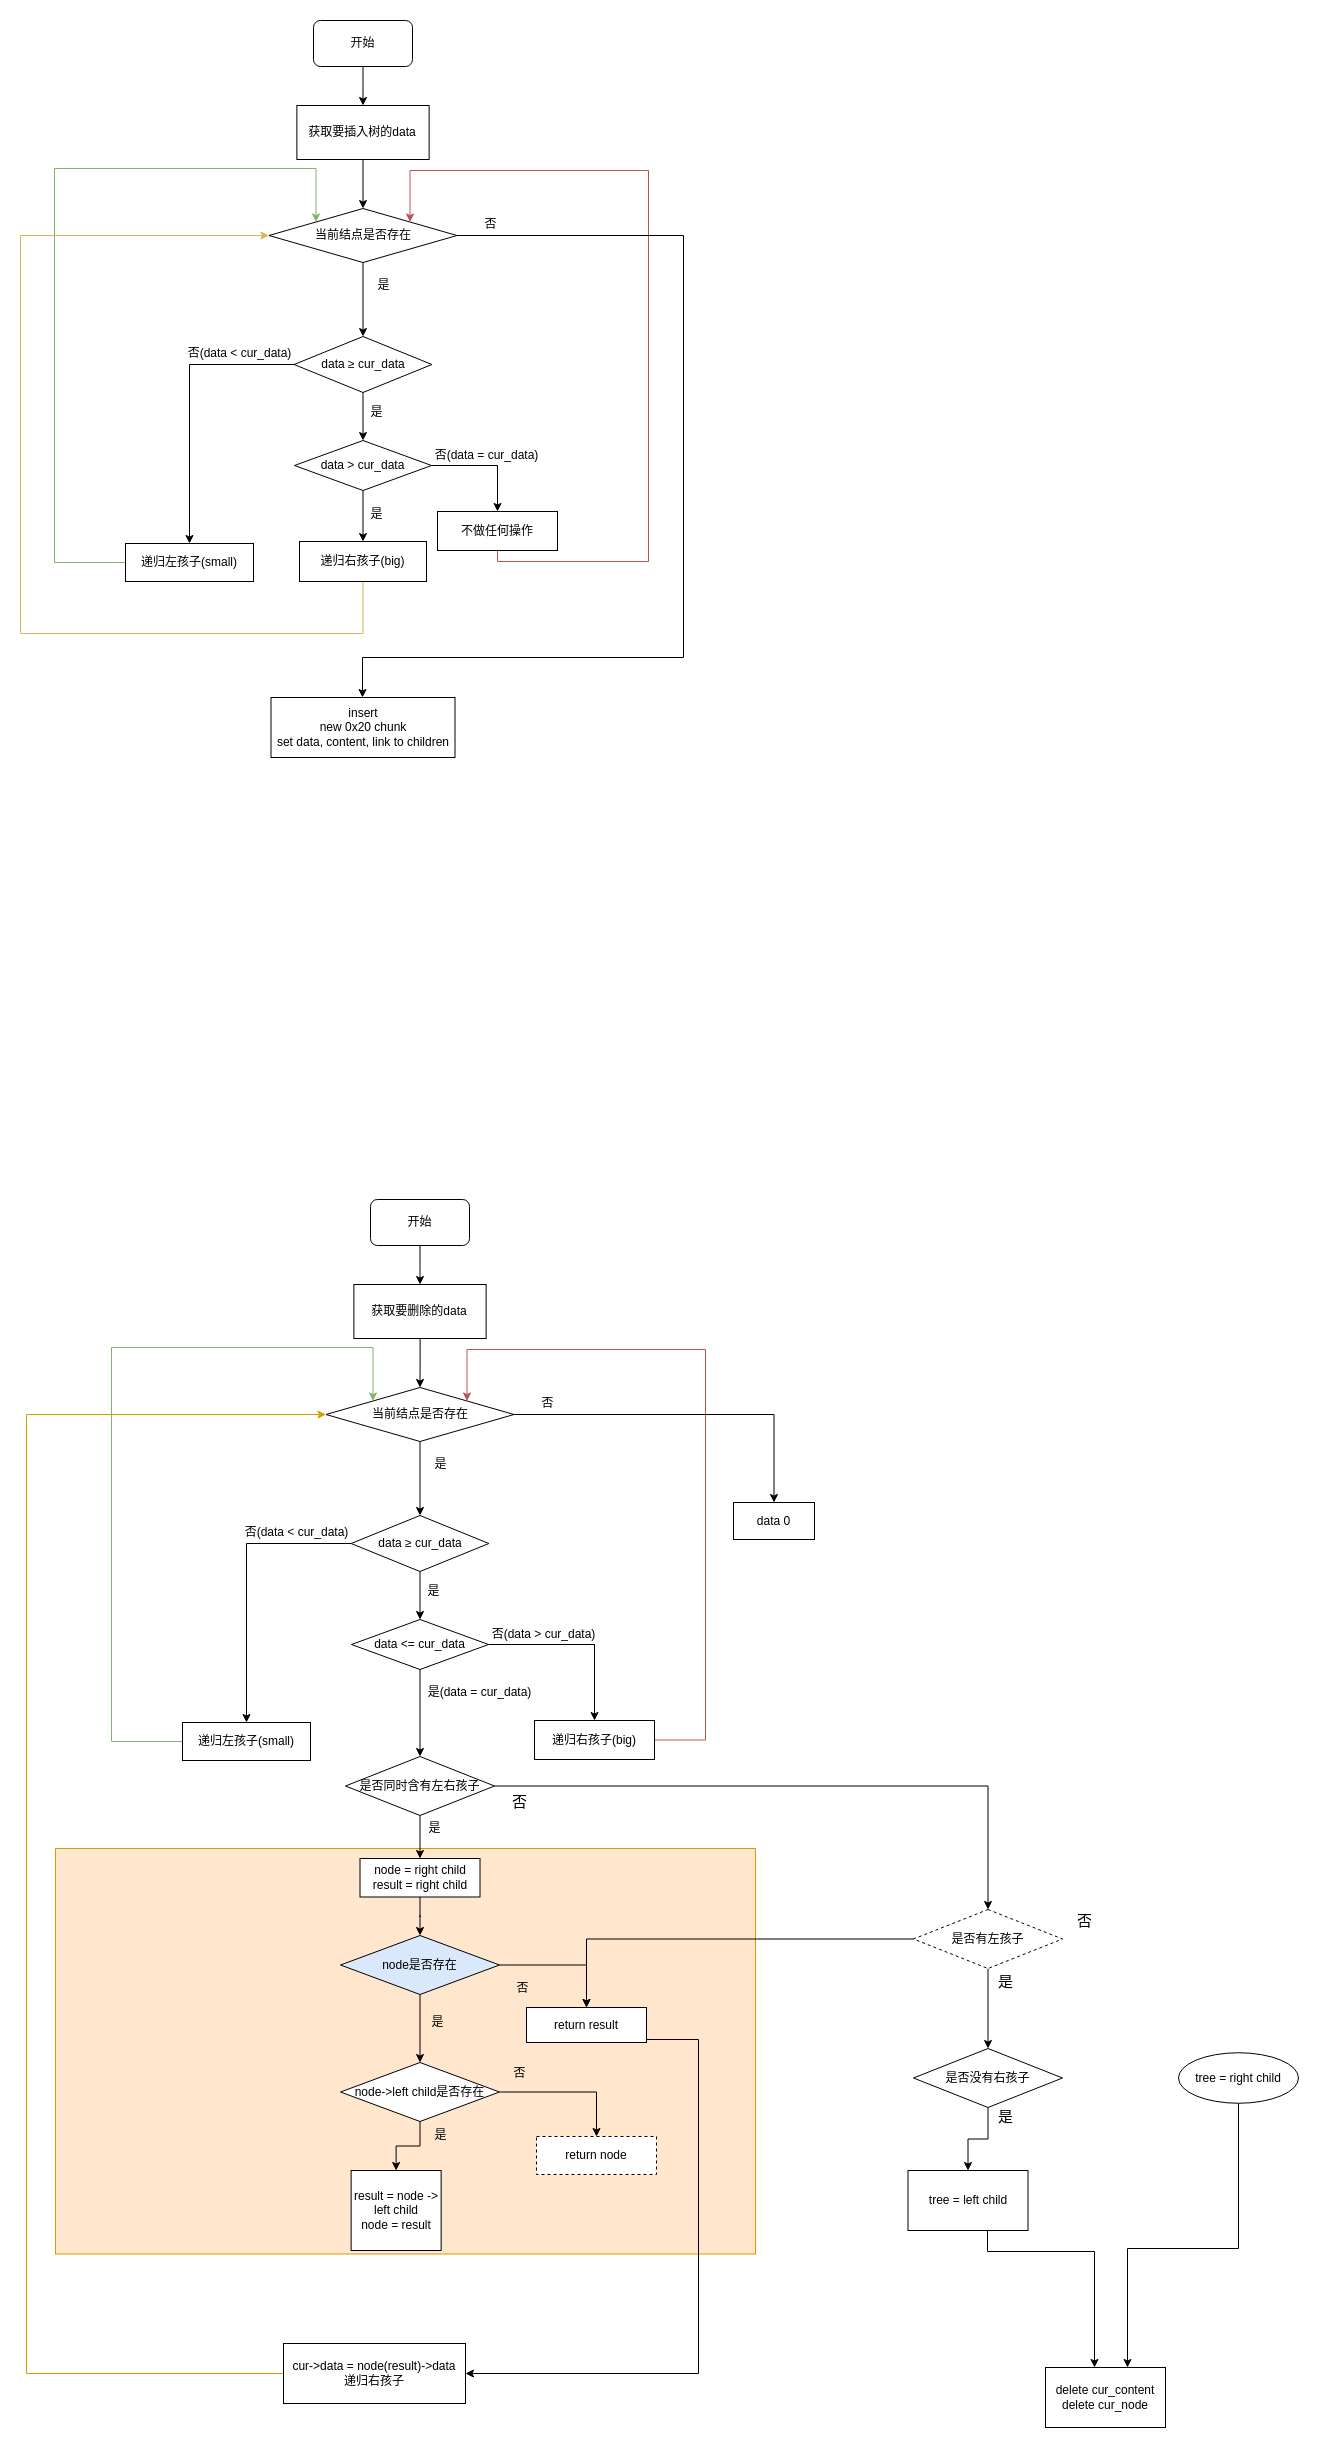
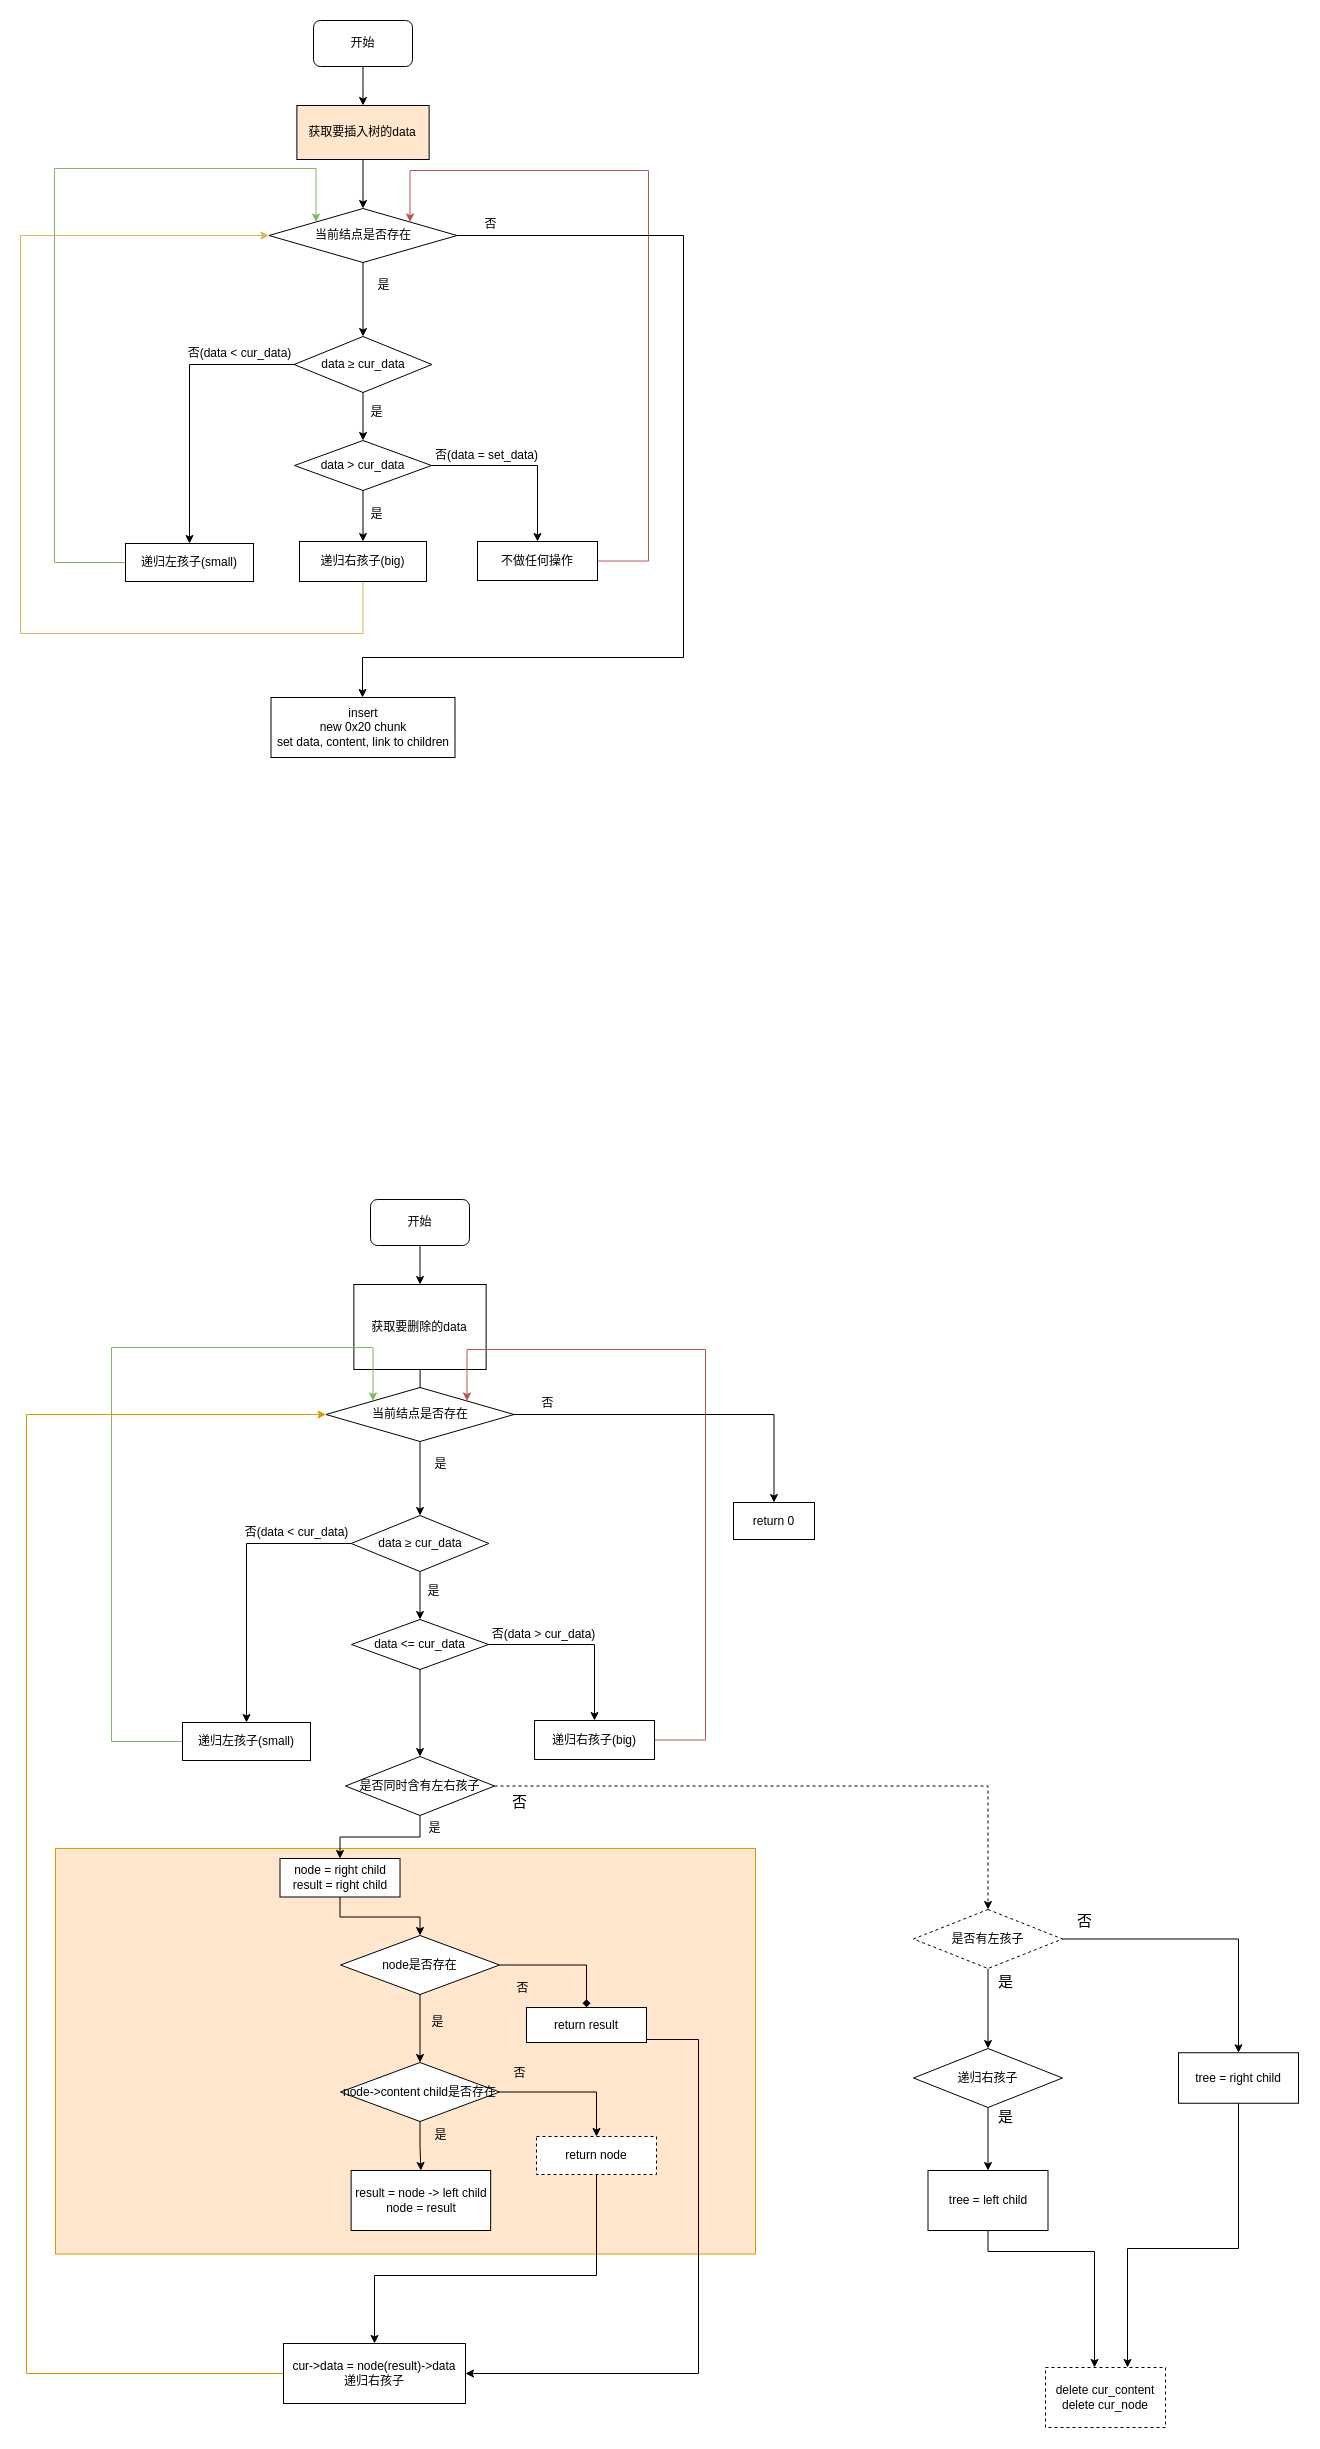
node "获取要插入树的data": fillcolor #ffffff -> #ffe6cc
node "否(data = cur_data)": label "否(data = cur_data)" -> "否(data = set_data)"
node "不做任何操作": moved (498, 531) -> (538, 561)
node "获取要删除的data": size 132x54 -> 132x85
node "data 0": label "data 0" -> "return 0"
node "是(data = cur_data)": removed
edge "是否同时含有左右孩子" -> "是否有左孩子": style solid -> dashed
node "node = right child result = right child": moved (420, 1878) -> (340, 1878)
edge "是否有左孩子" -> "return result": now "是否有左孩子" -> "tree = right child"
node "node是否存在": fillcolor #dae8fc -> #ffffff
edge "node是否存在" -> "return result": arrowhead classic -> diamond
node "tree = right child": shape ellipse -> rectangle
node "是否没有右孩子": label "是否没有右孩子" -> "递归右孩子"
node "node->left child是否存在": label "node->left child是否存在" -> "node->content child是否存在"
node "tree = left child": moved (968, 2201) -> (988, 2201)
node "result = node -> left child node = result": size 90x80 -> 140x60
edge "return node" -> "cur->data = node(result)->data 递归右孩子": added
node "delete cur_content delete cur_node": style solid -> dashed
